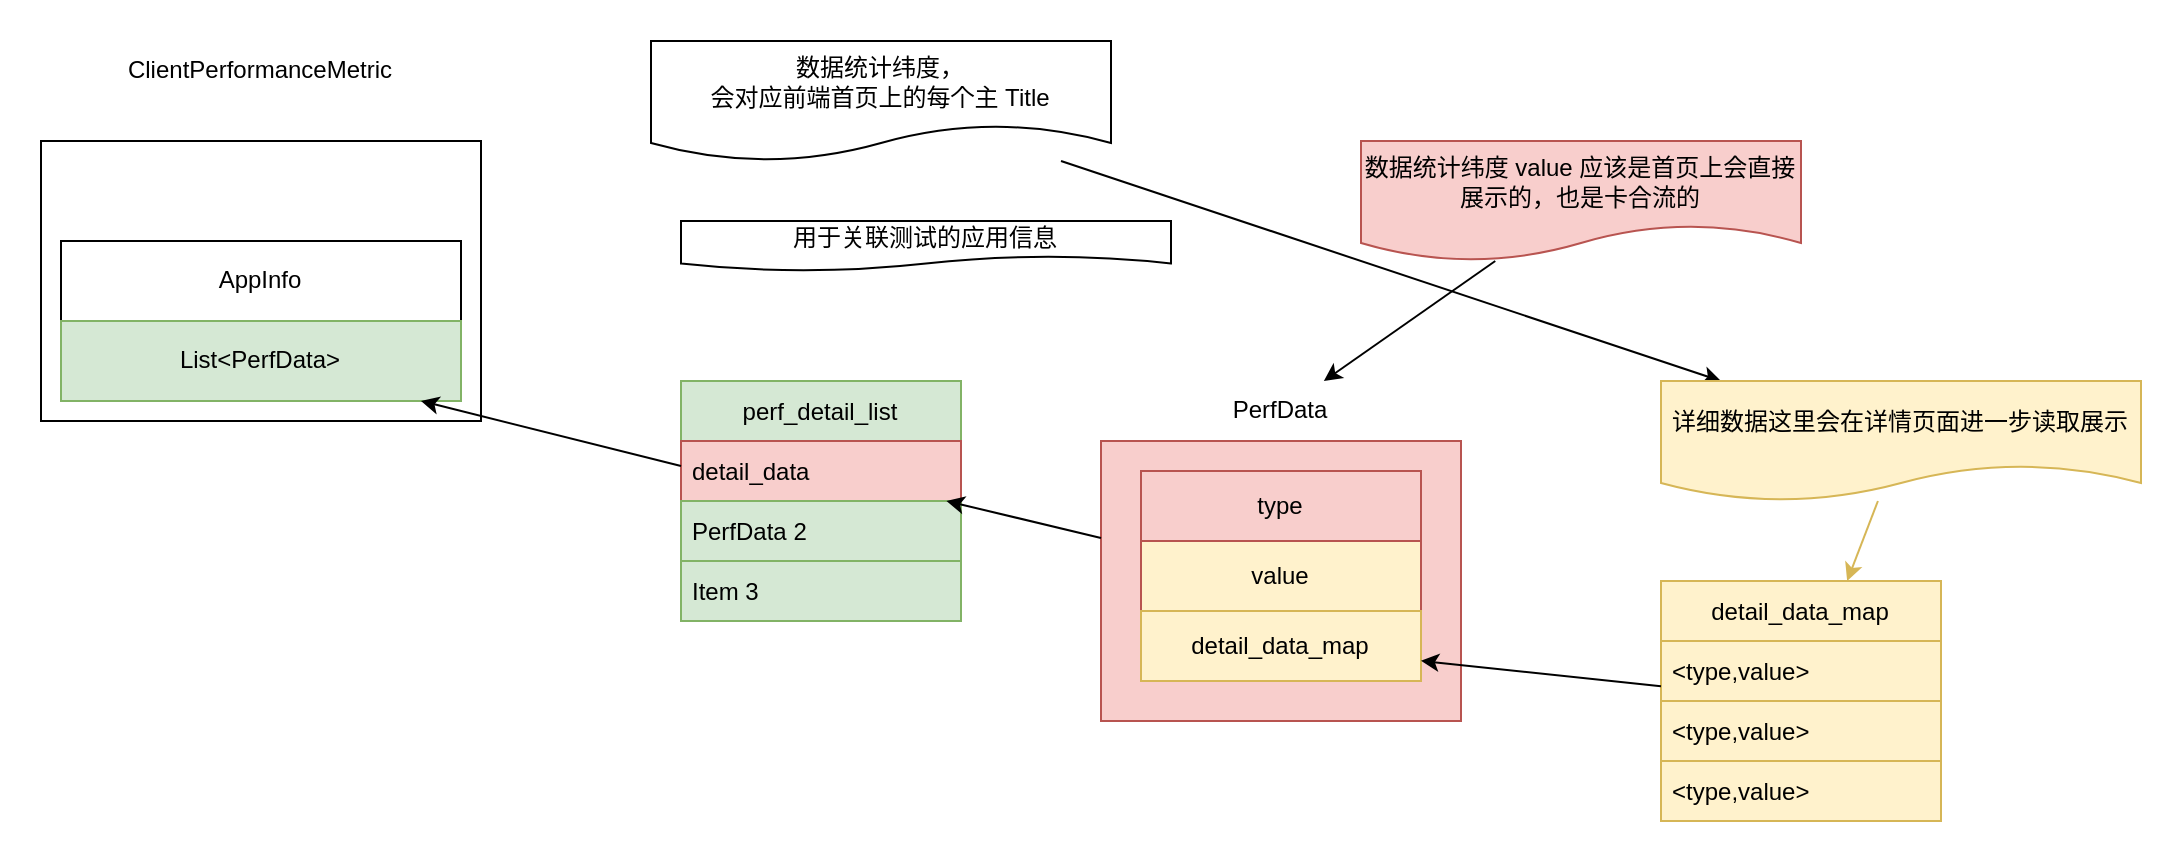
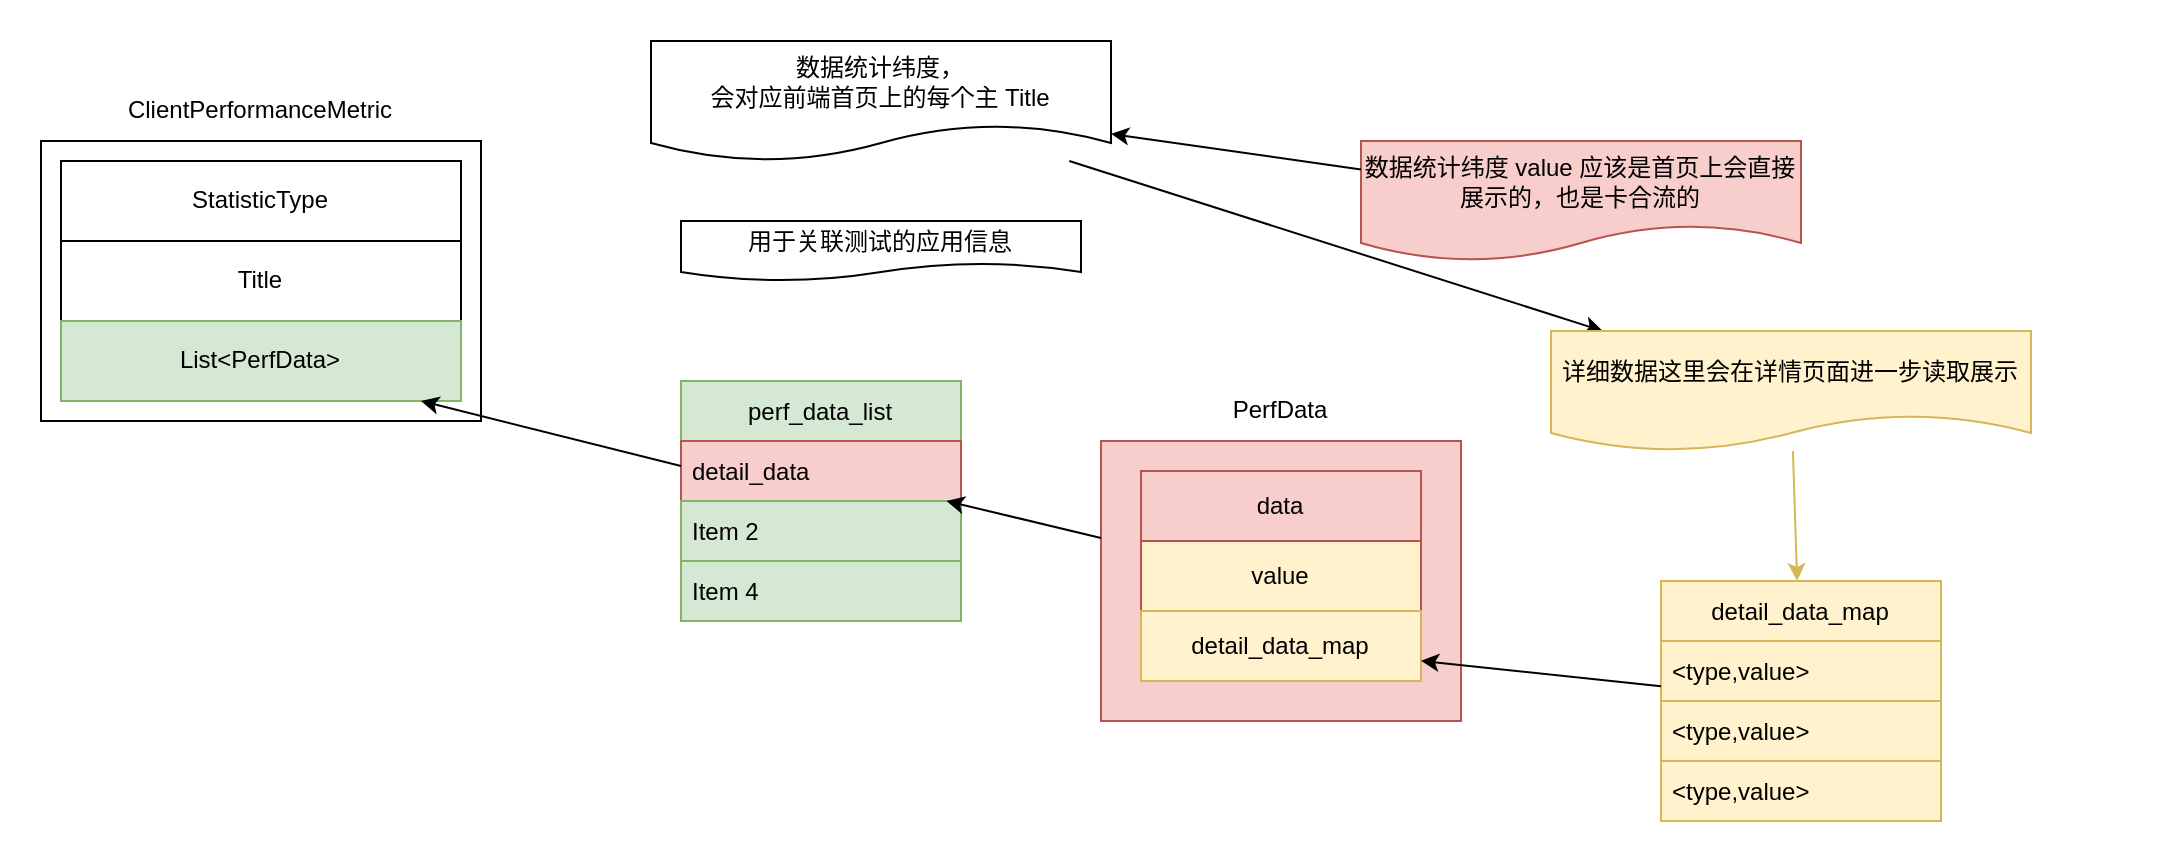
node "ClientPerformanceMetric": moved (261, 71) -> (261, 111)
node "StatisticType": added
node "用于关联测试的应用信息": size 490x50 -> 400x60
node "AppInfo": label "AppInfo" -> "Title"
edge "数据统计纬度 value 应该是首页上会直接展示的，也是卡合流的" -> "PerfData": now "数据统计纬度 value 应该是首页上会直接展示的，也是卡合流的" -> "数据统计纬度， 会对应前端首页上的每个主 Title"
node "perf_detail_list": label "perf_detail_list" -> "perf_data_list"
node "详细数据这里会在详情页面进一步读取展示": moved (1901, 441) -> (1791, 391)
node "type": label "type" -> "data"
node "PerfData 2": label "PerfData 2" -> "Item 2"
node "Item 3": label "Item 3" -> "Item 4"
